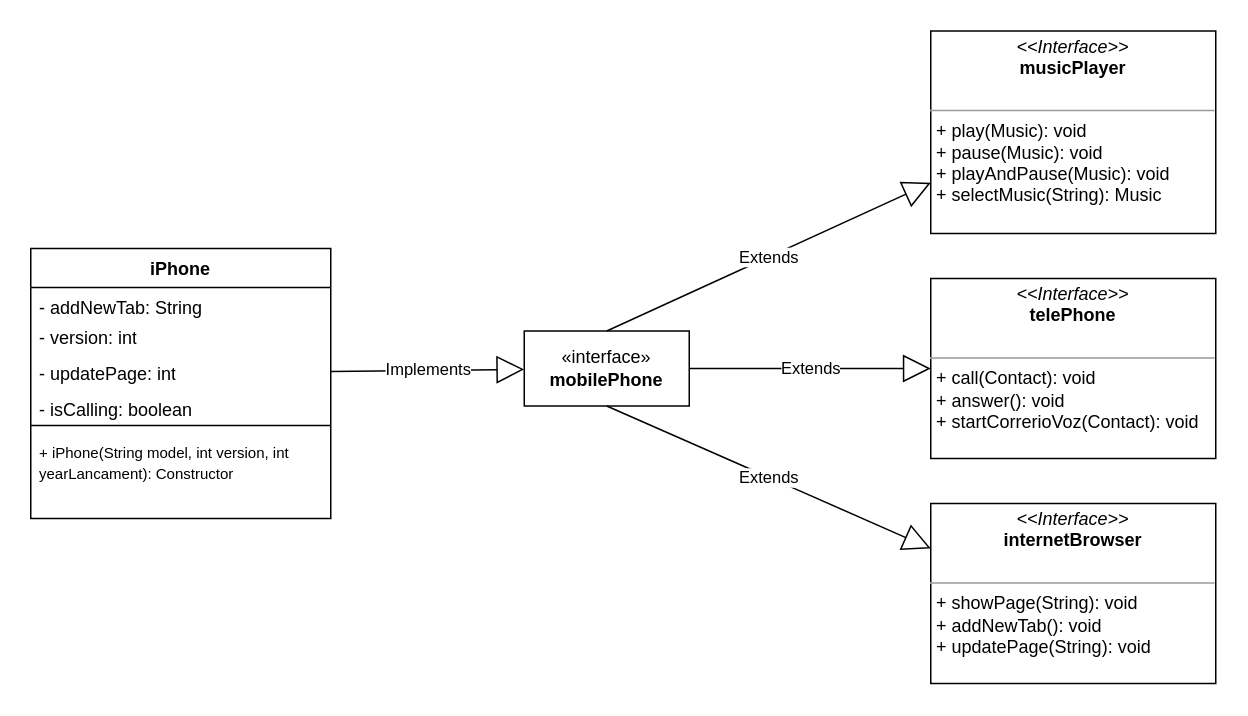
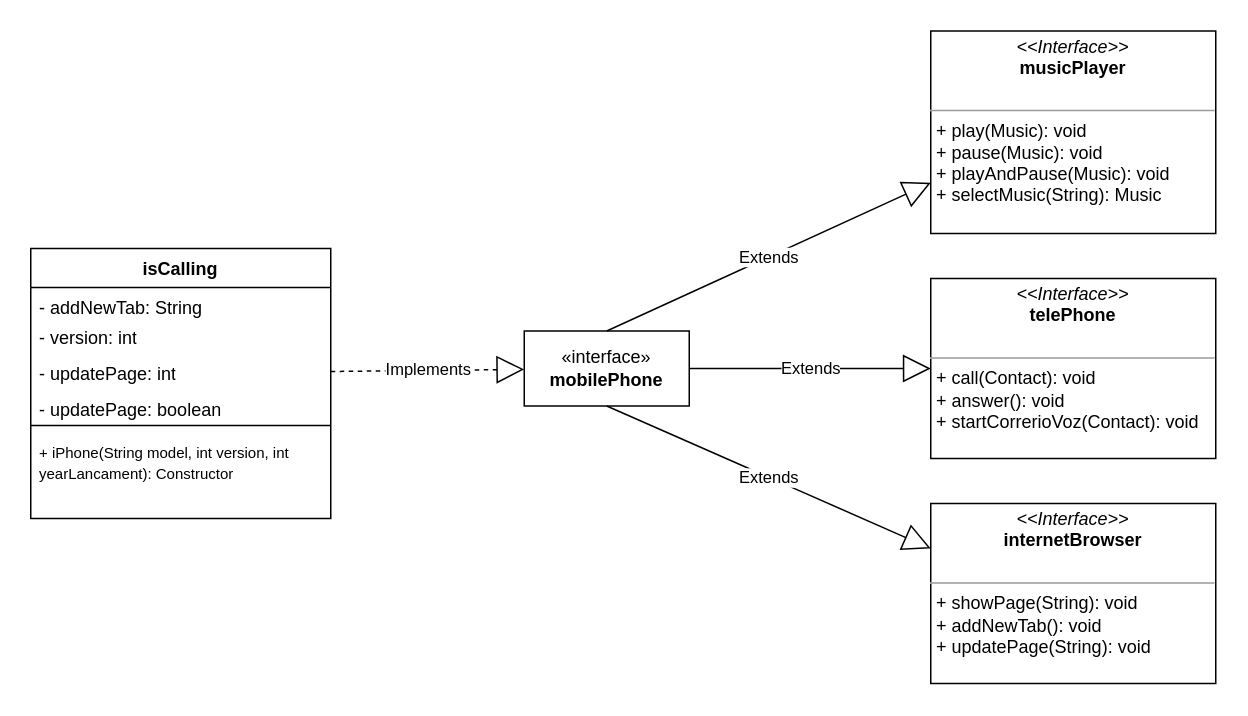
node "iPhone": label "iPhone" -> "isCalling"
edge "- updatePage: int" -> "«interface» mobilePhone": style solid -> dashed
node "- isCalling: boolean": label "- isCalling: boolean" -> "- updatePage: boolean"
